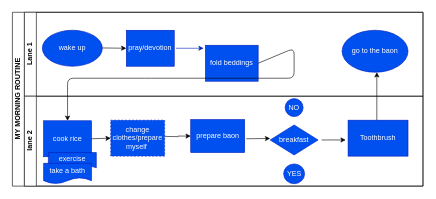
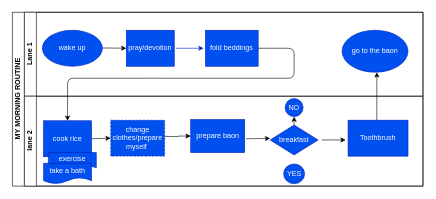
node "fold beddings": moved (232, 63) -> (232, 48)
edge "breakfast" -> "NO": added
